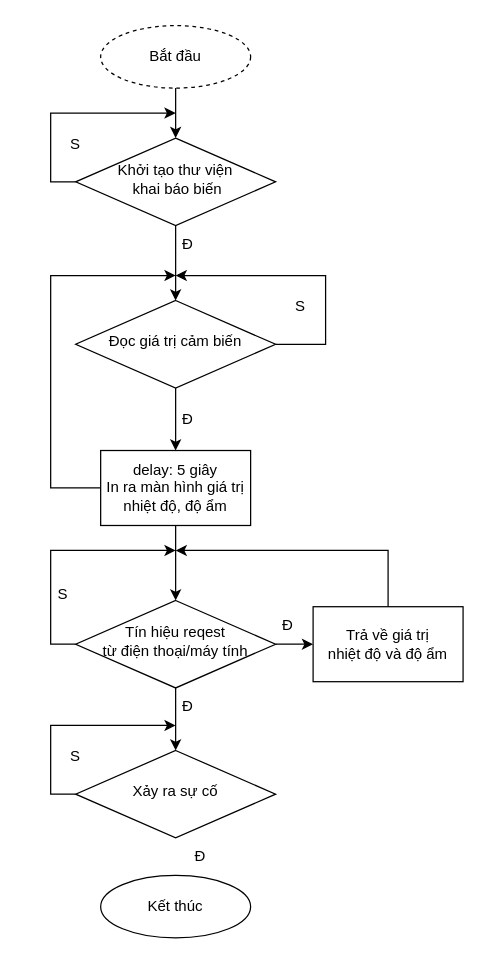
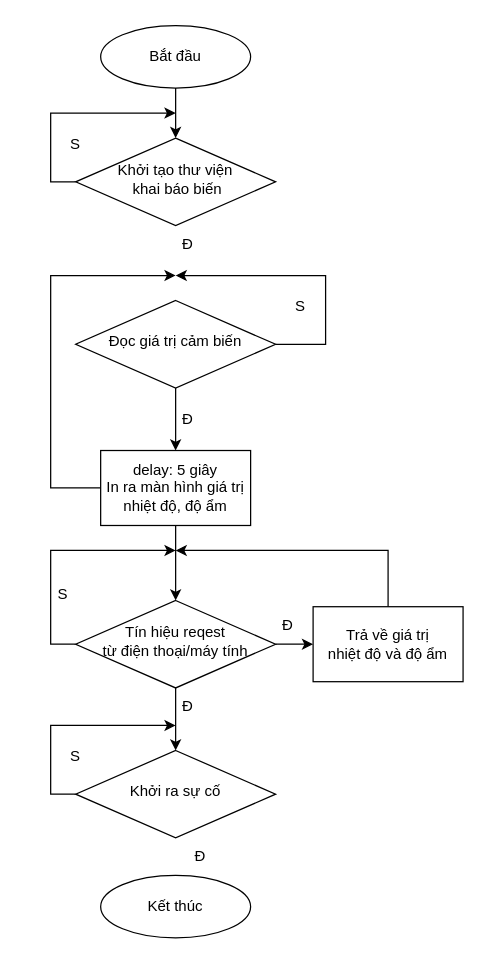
node "Bắt đầu": style dashed -> solid
edge "Khởi tạo thư viện khai báo biến" -> "Đọc giá trị cảm biến": removed
node "Xảy ra sự cố": label "Xảy ra sự cố" -> "Khởi ra sự cố"
